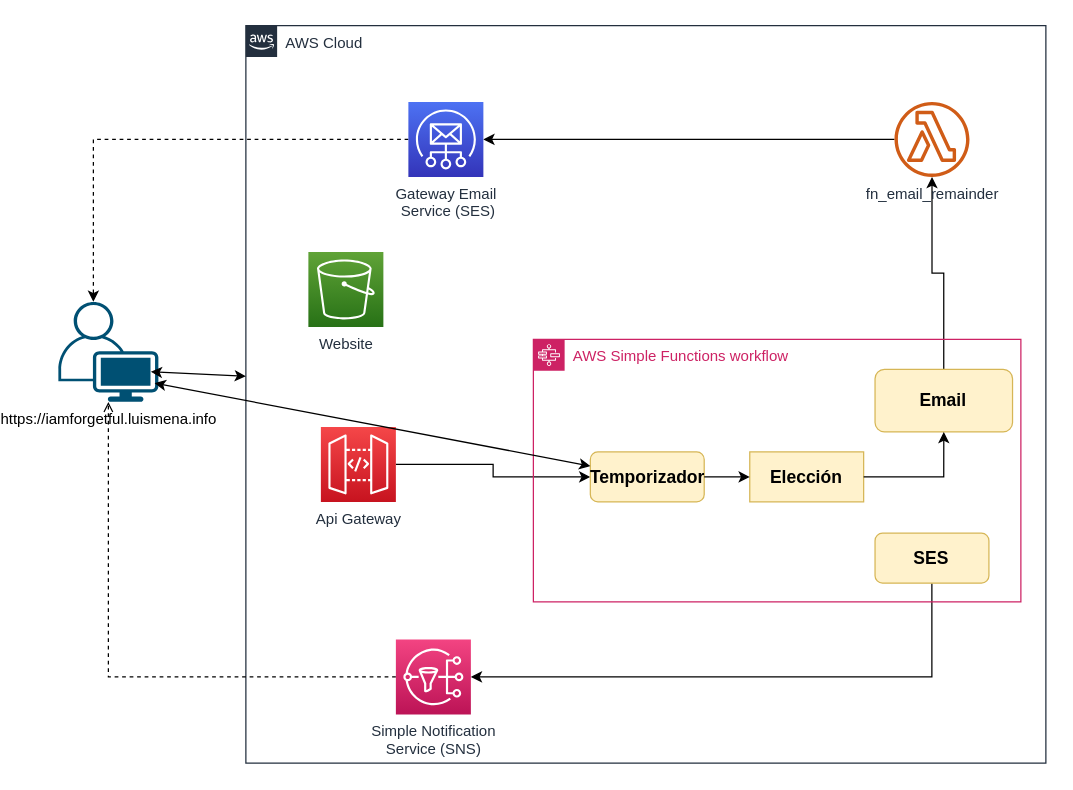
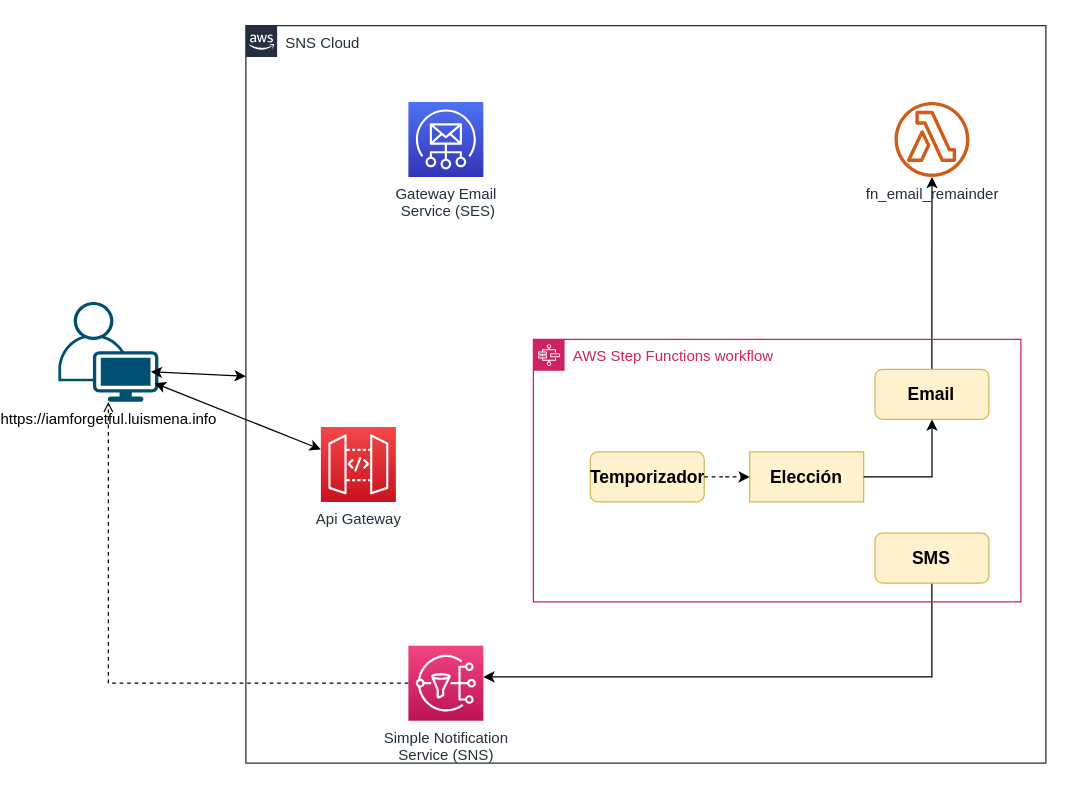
node "AWS Cloud": label "AWS Cloud" -> "SNS Cloud"
edge "Gateway Email Service (SES)" -> "https://iamforgetful.luismena.info": removed
edge "fn_email_remainder" -> "Gateway Email Service (SES)": removed
node "Website": removed
node "AWS Simple Functions workflow": label "AWS Simple Functions workflow" -> "AWS Step Functions workflow"
node "Email": size 138x63 -> 114x50
edge "https://iamforgetful.luismena.info" -- "Temporizador": now "https://iamforgetful.luismena.info" -- "Api Gateway"
edge "Api Gateway" -> "Temporizador": removed
edge "Temporizador" -> "Elección": style solid -> dashed
node "SES": label "SES" -> "SMS"
node "Simple Notification Service (SNS)": moved (433, 677) -> (446, 683)
